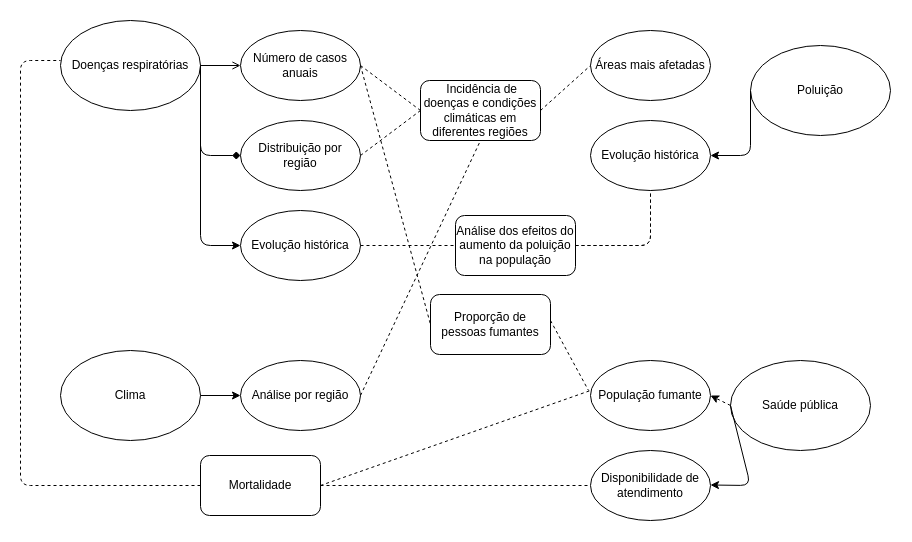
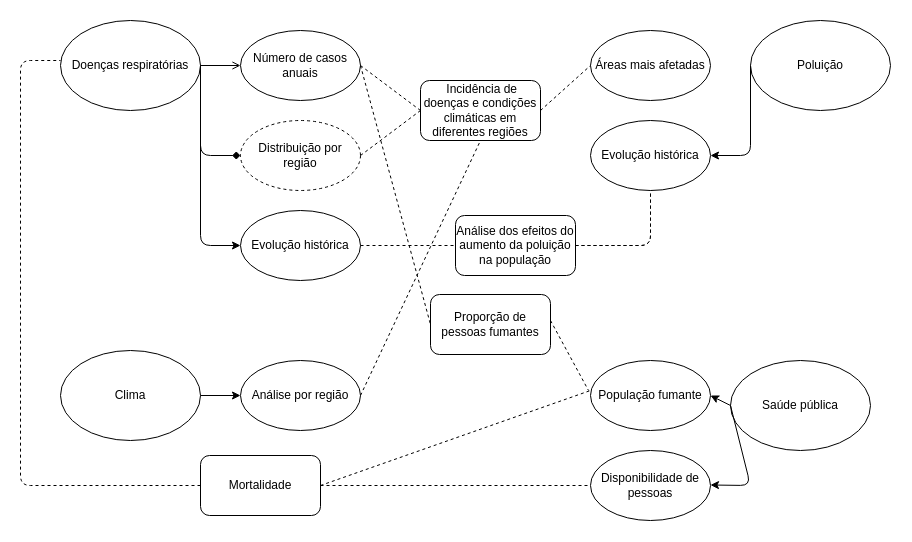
node "Poluição": moved (821, 91) -> (821, 66)
node "Distribuição por região": style solid -> dashed
edge "Saúde pública" -> "População fumante": style dashed -> solid
node "Disponibilidade de atendimento": label "Disponibilidade de atendimento" -> "Disponibilidade de pessoas"
